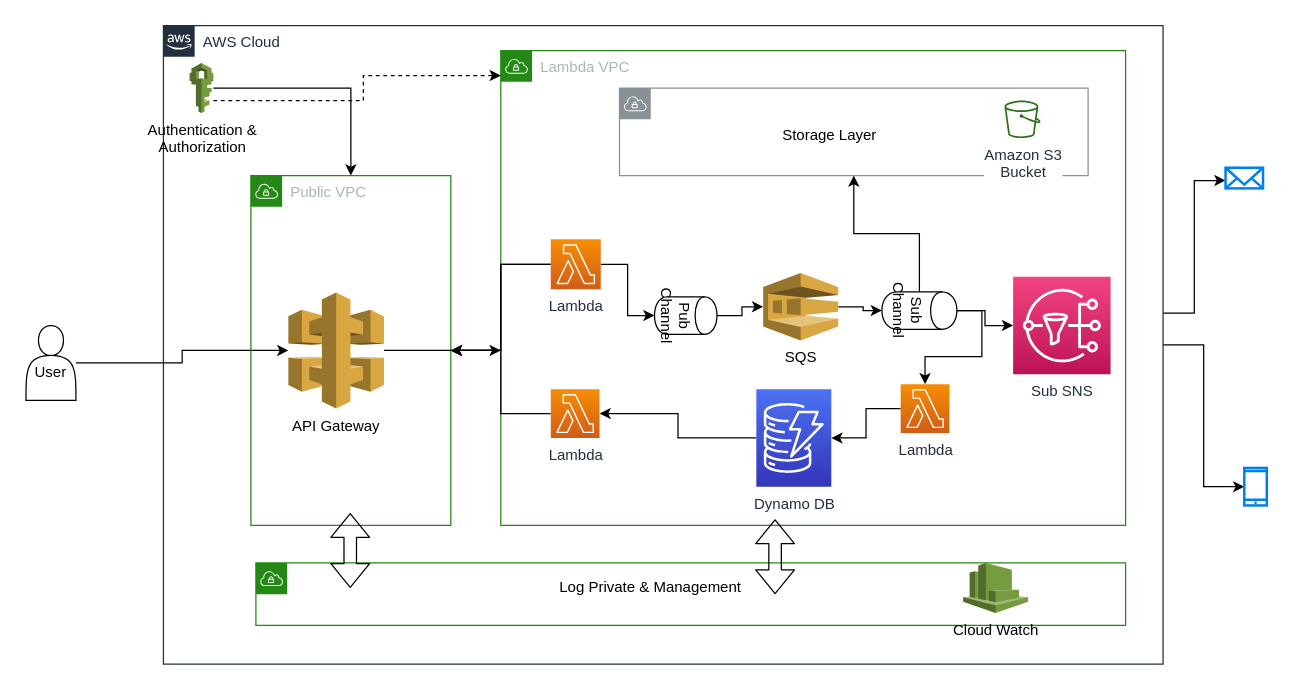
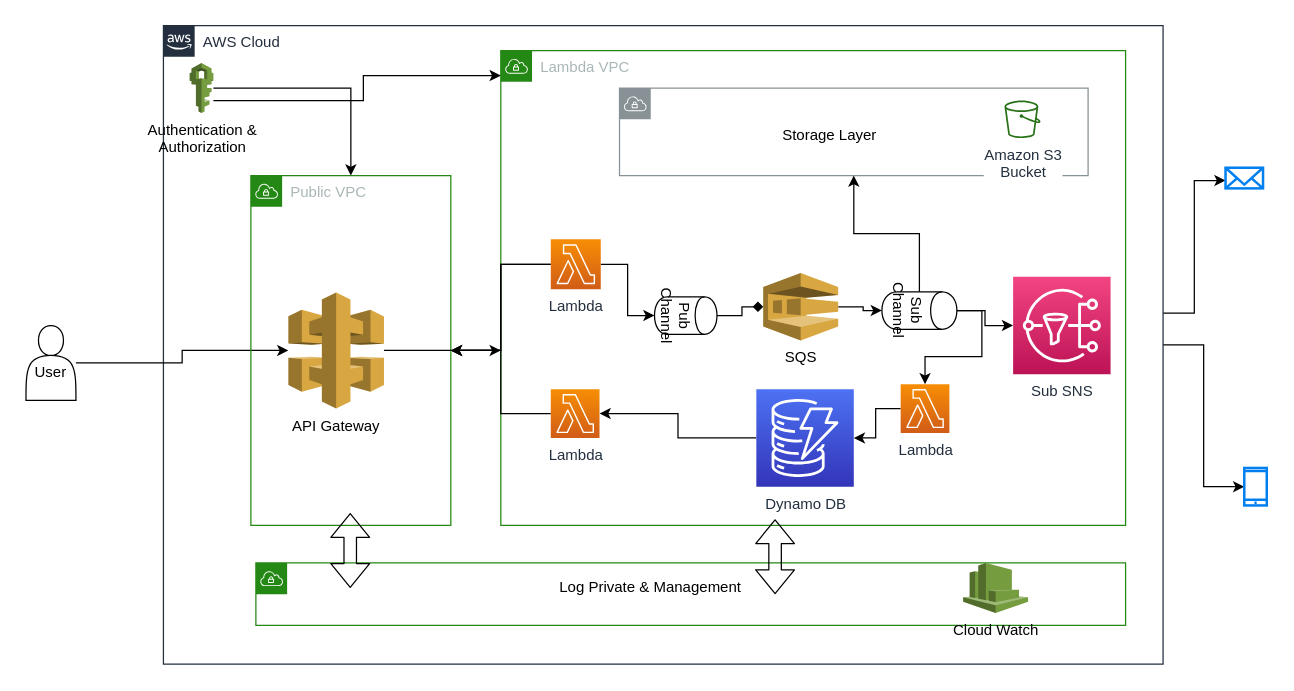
edge "Authentication & Authorization" -> "Lambda VPC": style dashed -> solid
edge "Pub Channel" -> "SQS": arrowhead classic -> diamond
node "Dynamo DB": size 75x98 -> 98x98
